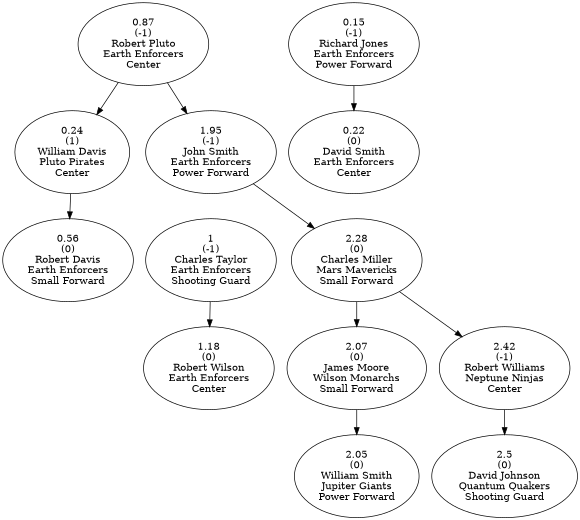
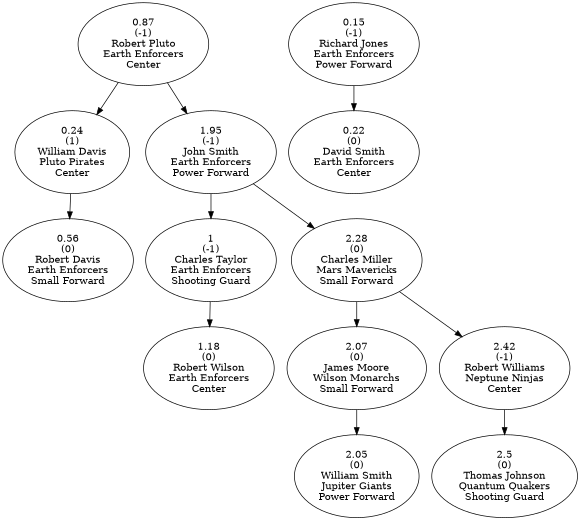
edge "1.95 (-1) John Smith Earth Enforcers Power Forward" -> "1 (-1) Charles Taylor Earth Enforcers Shooting Guard": added
node "2.5 (0) David Johnson Quantum Quakers Shooting Guard": label "2.5 (0) David Johnson Quantum Quakers Shooting Guard" -> "2.5 (0) Thomas Johnson Quantum Quakers Shooting Guard"
